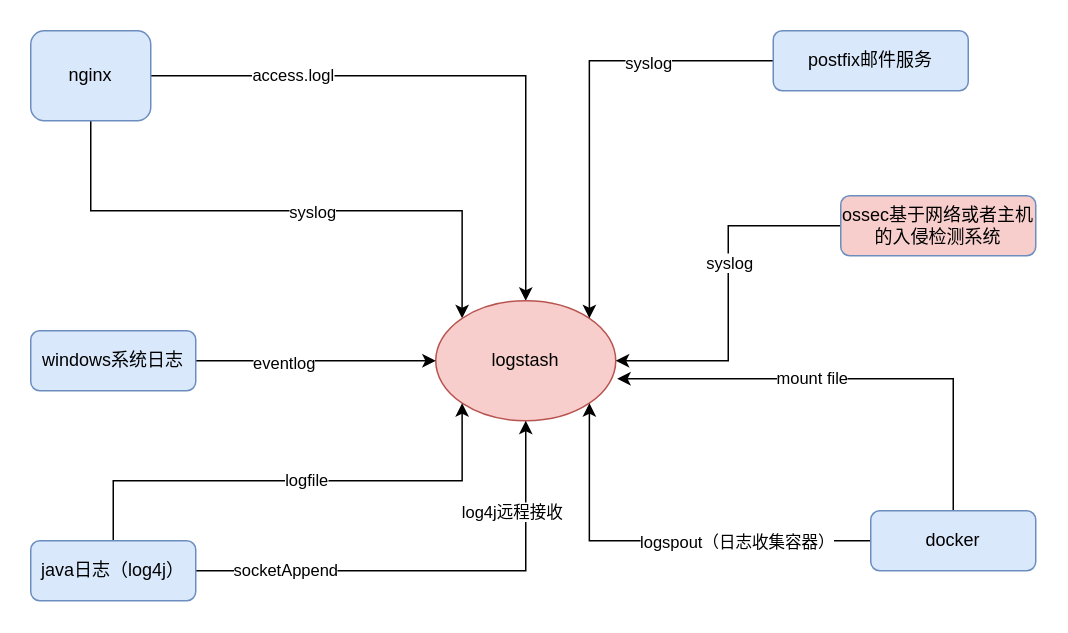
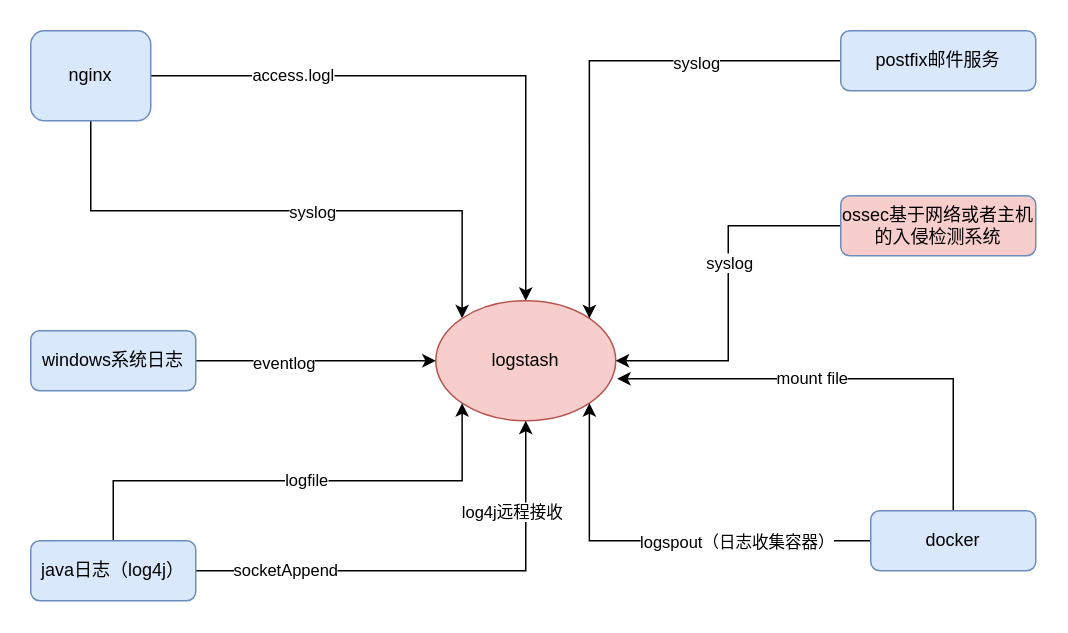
node "postfix邮件服务": moved (871, 61) -> (938, 61)
